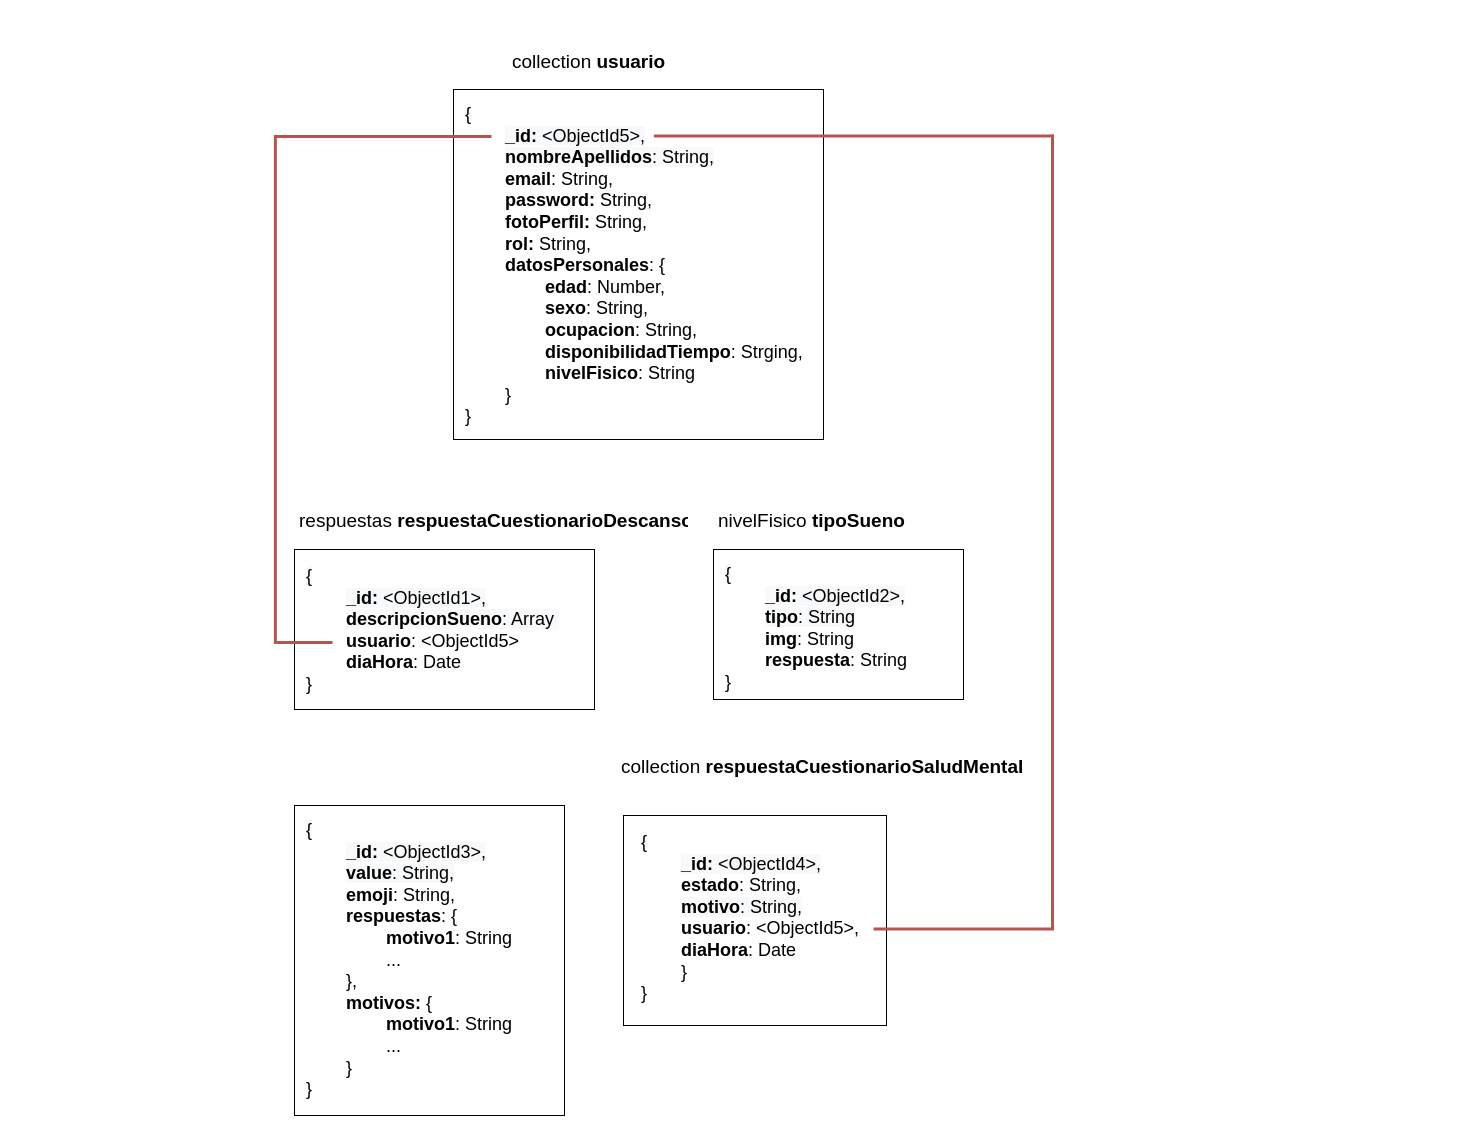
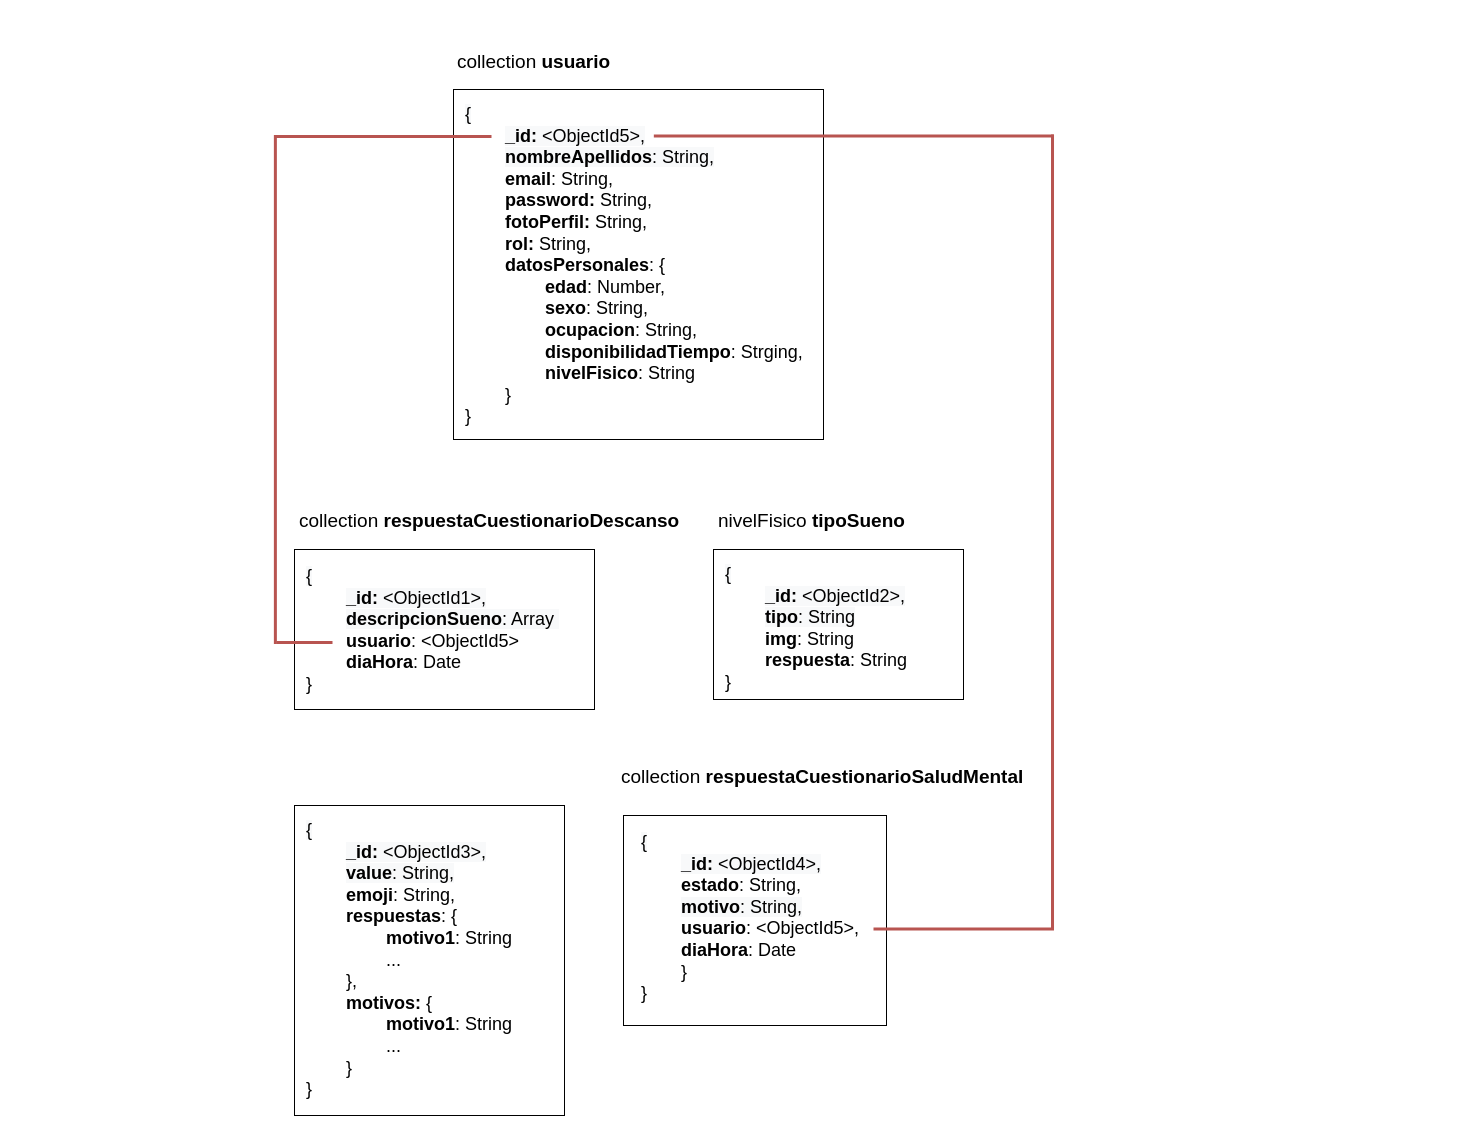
node "collection usuario": moved (663, 51) -> (608, 51)
node "respuestas respuestaCuestionarioDescanso": label "respuestas respuestaCuestionarioDescanso" -> "collection respuestaCuestionarioDescanso"
node "collection respuestaCuestionarioSaludMental": moved (830, 761) -> (830, 771)
